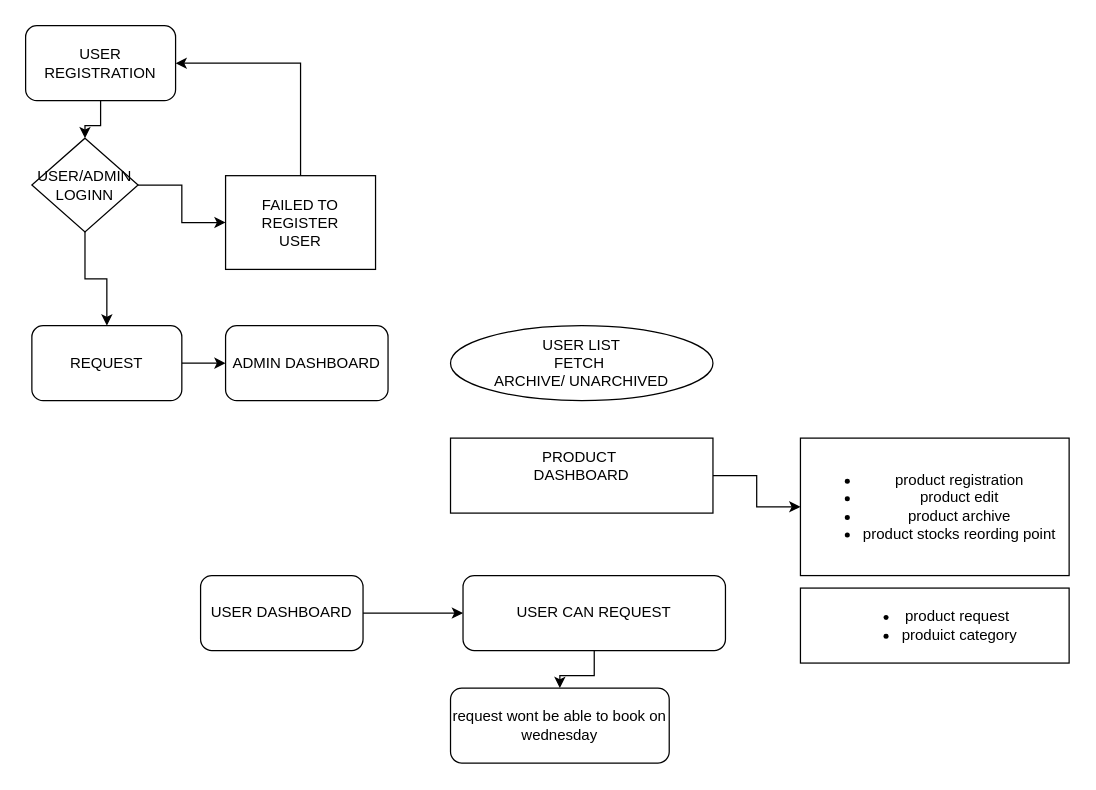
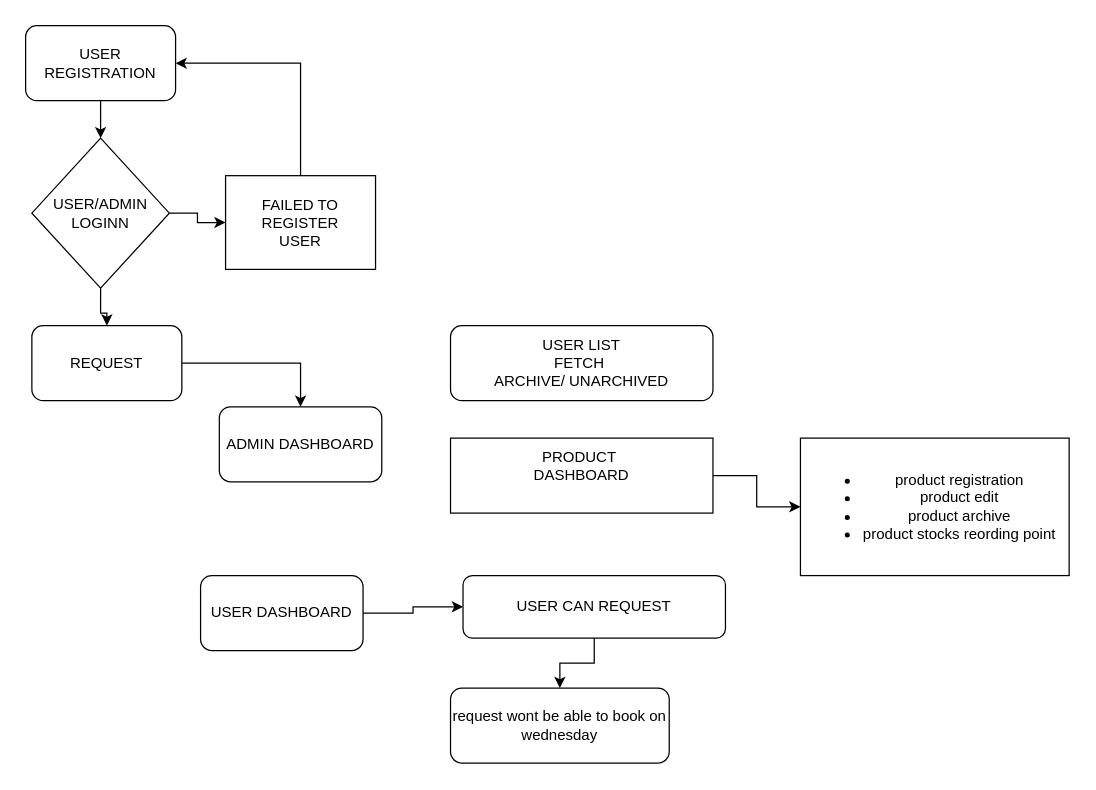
node "USER/ADMIN LOGINN": size 106x94 -> 138x150
node "ADMIN DASHBOARD": moved (307, 363) -> (301, 444)
node "USER LIST FETCH ARCHIVE/ UNARCHIVED": shape ellipse -> rounded rectangle
node "USER CAN REQUEST": size 263x75 -> 263x63
node "product request produict category": removed
